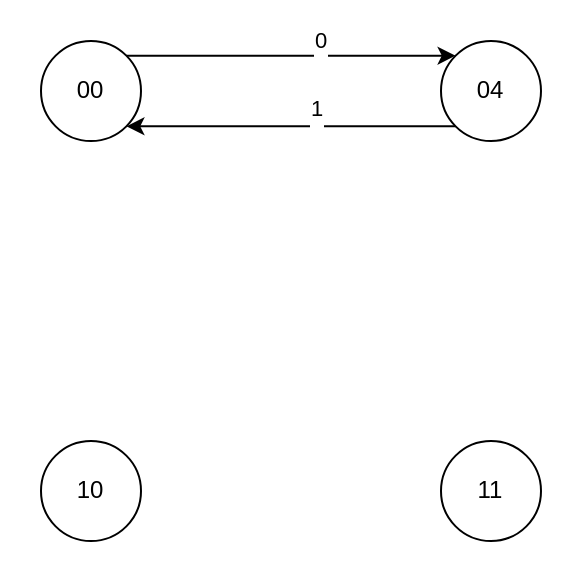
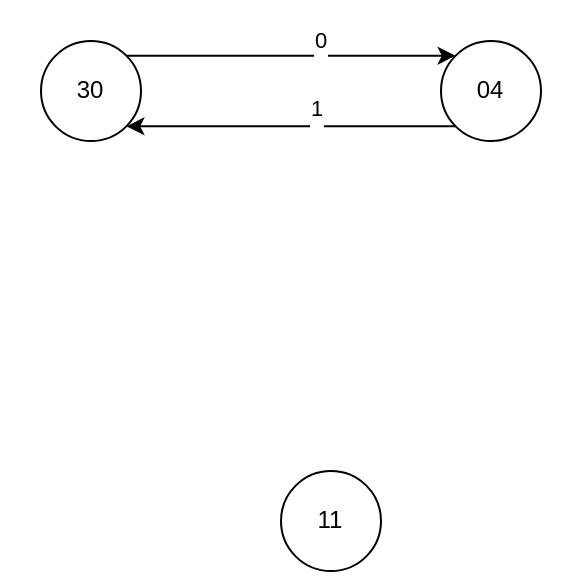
node "00": label "00" -> "30"
node "10": removed
node "11": moved (491, 491) -> (331, 521)
